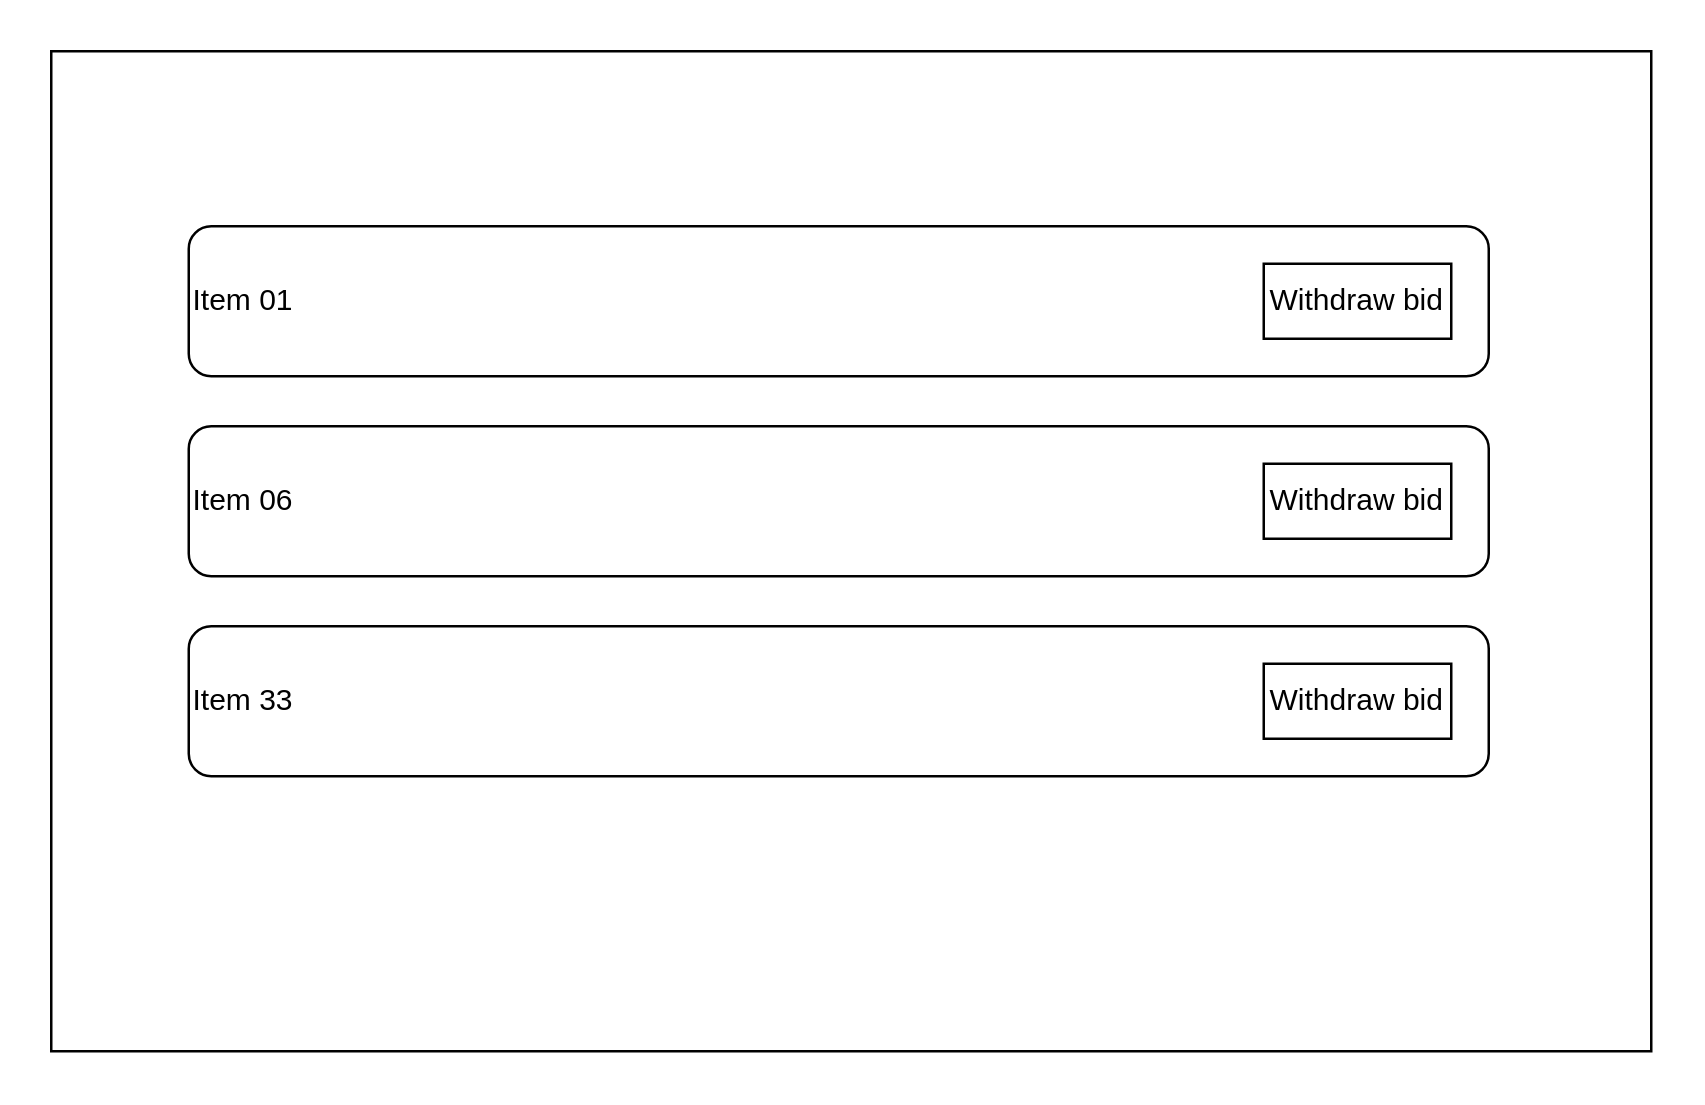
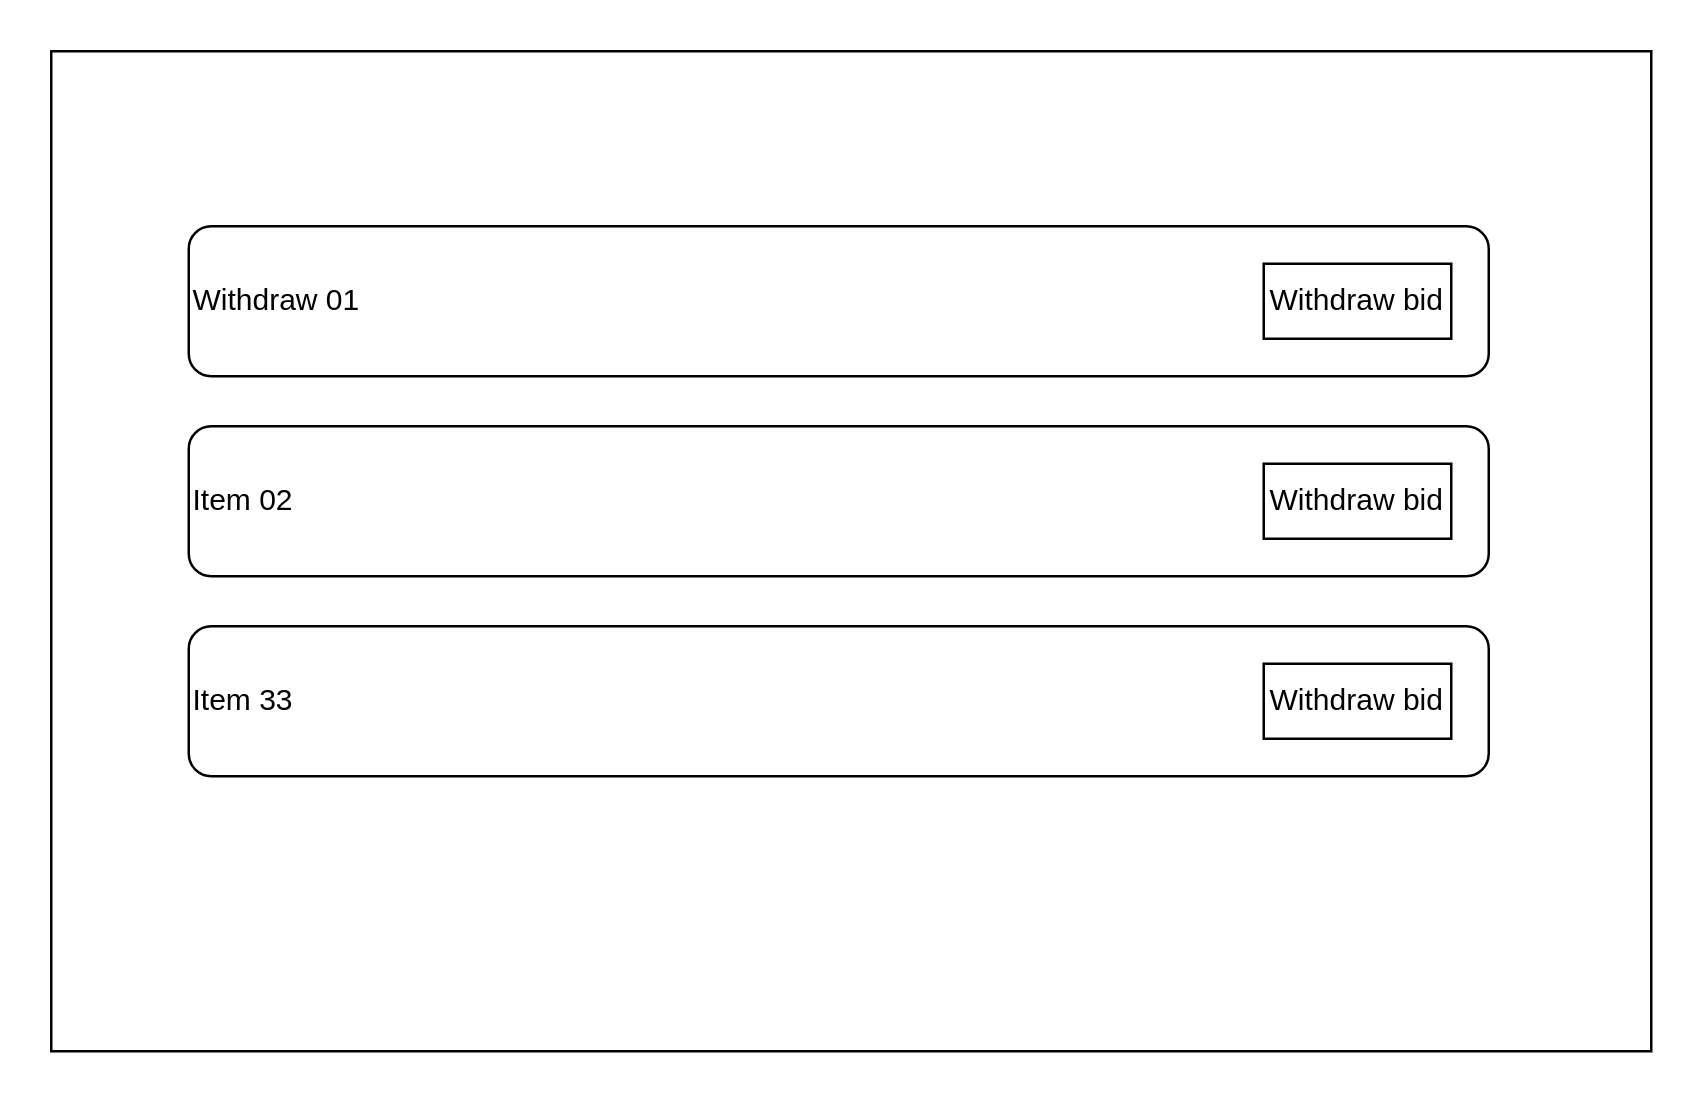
node "Item 01": label "Item 01" -> "Withdraw 01"
node "Item 06": label "Item 06" -> "Item 02"
